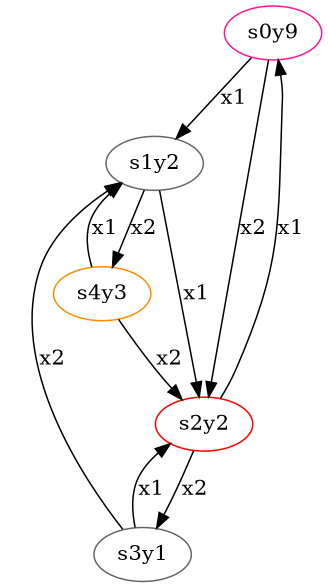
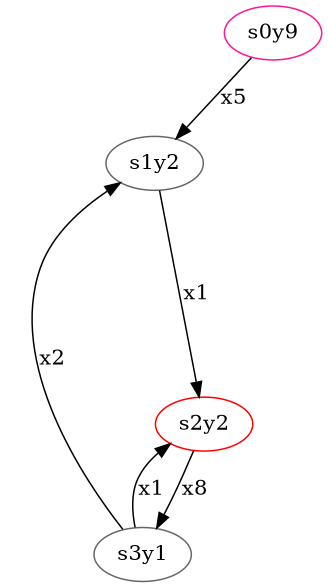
edge "s0y9" -> "s1y2": label "x1" -> "x5"
edge "s0y9" -> "s2y2": removed, label "x2"
edge "s2y2" -> "s0y9": removed, label "x1"
node "s4y3": removed
edge "s2y2" -> "s3y1": label "x2" -> "x8"
